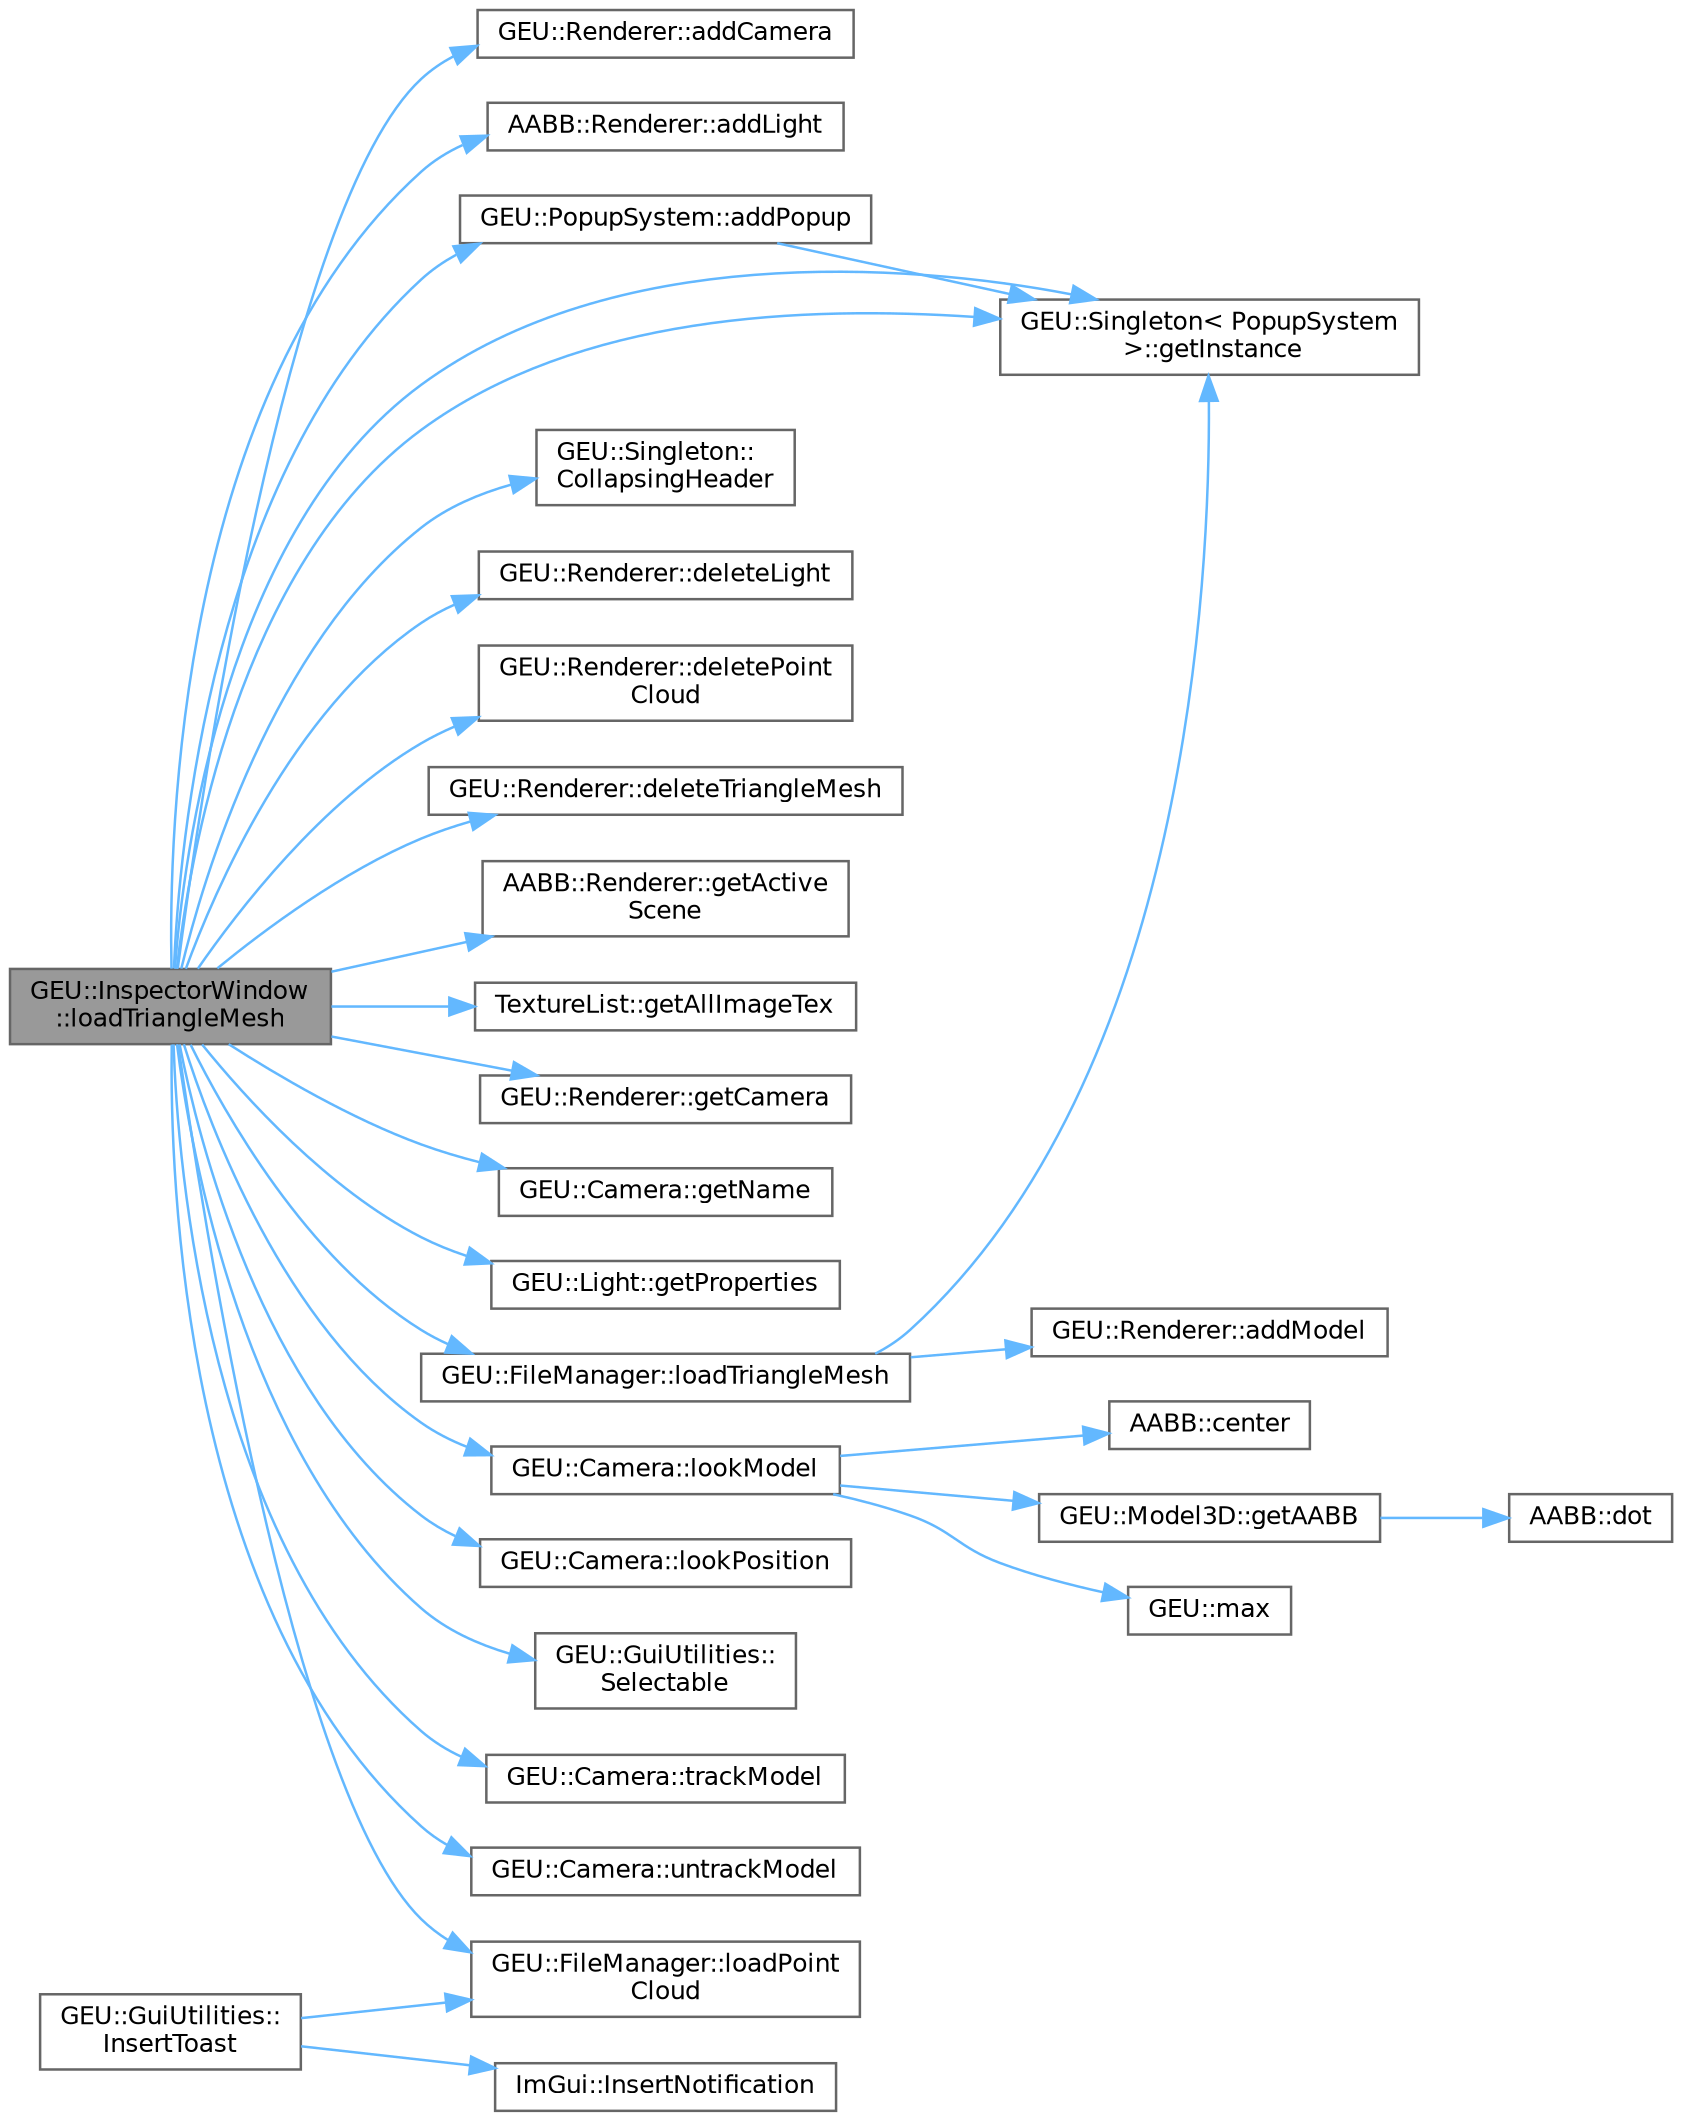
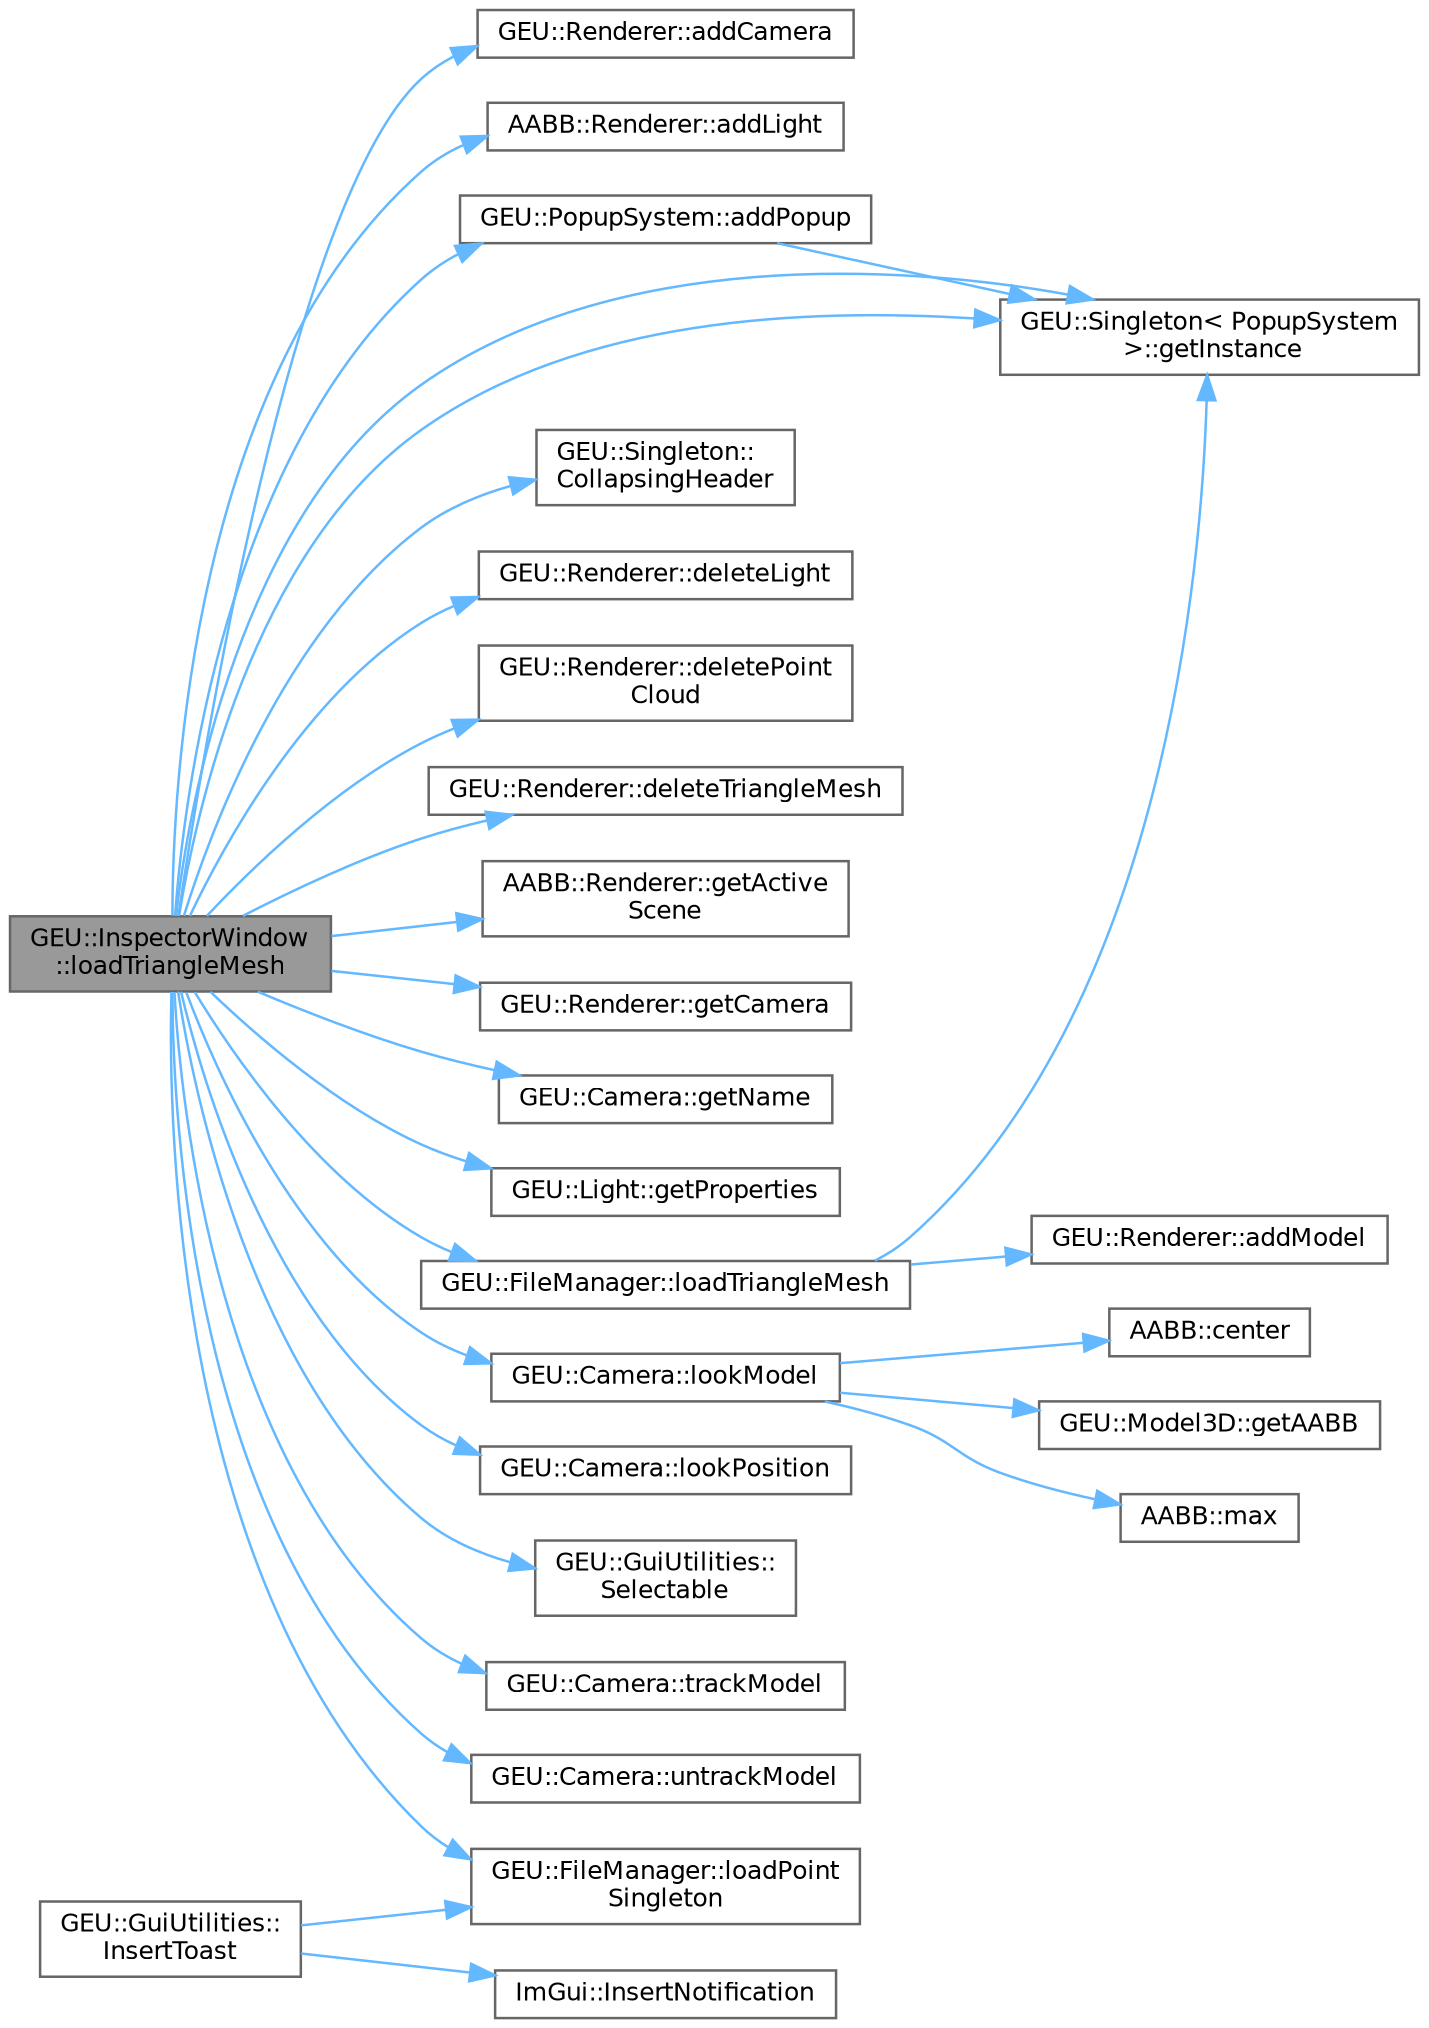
node "TextureList::getAllImageTex": removed
node "AABB::dot": removed
node "GEU::max": label "GEU::max" -> "AABB::max"
node "GEU::FileManager::loadPoint Cloud": label "GEU::FileManager::loadPoint Cloud" -> "GEU::FileManager::loadPoint Singleton"
